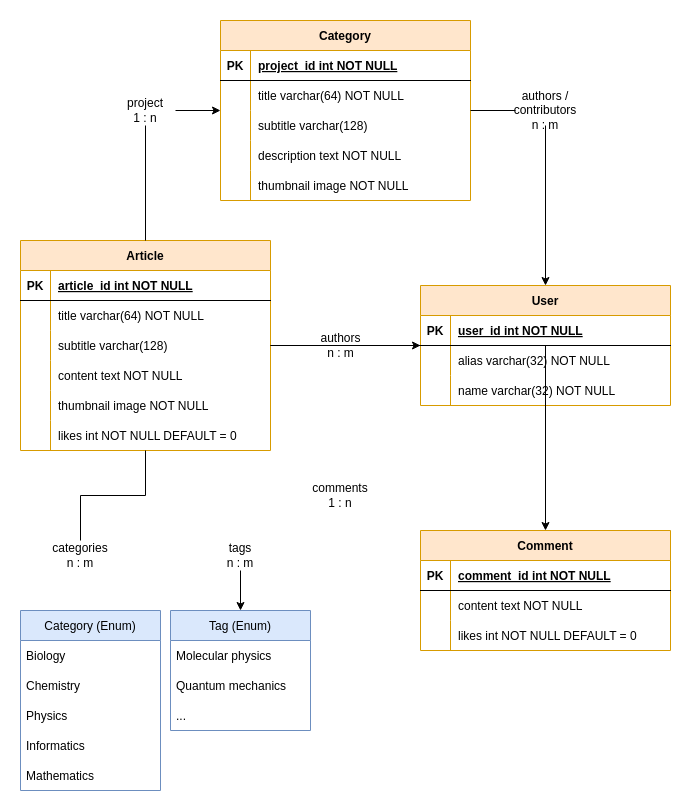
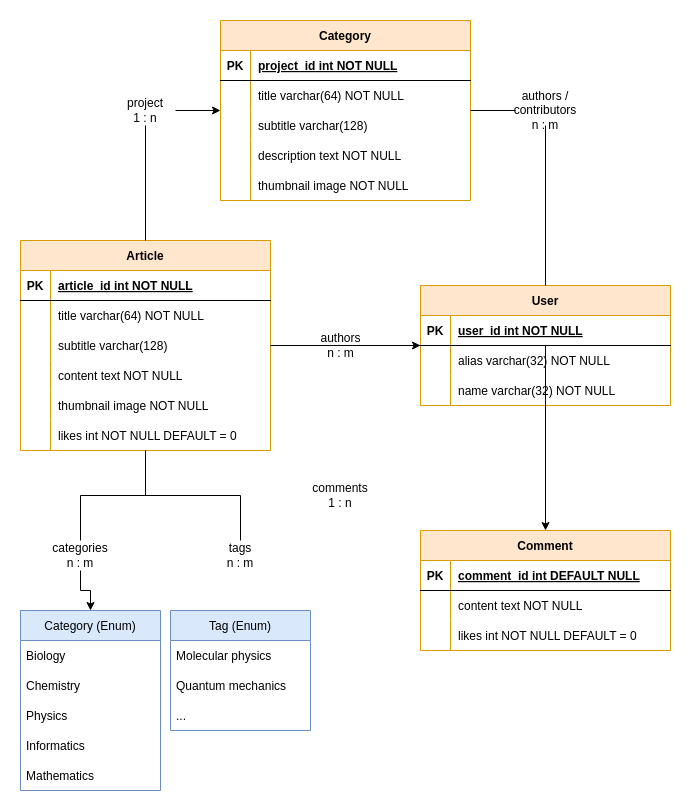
edge "authors / contributors n : m" -> "User": arrowhead classic -> none
edge "Article" -- "tags n : m": added
node "comment_id int NOT NULL": label "comment_id int NOT NULL" -> "comment_id int DEFAULT NULL"
edge "tags n : m" -> "Tag (Enum)": removed
edge "categories n : m" -> "Category (Enum)": added
